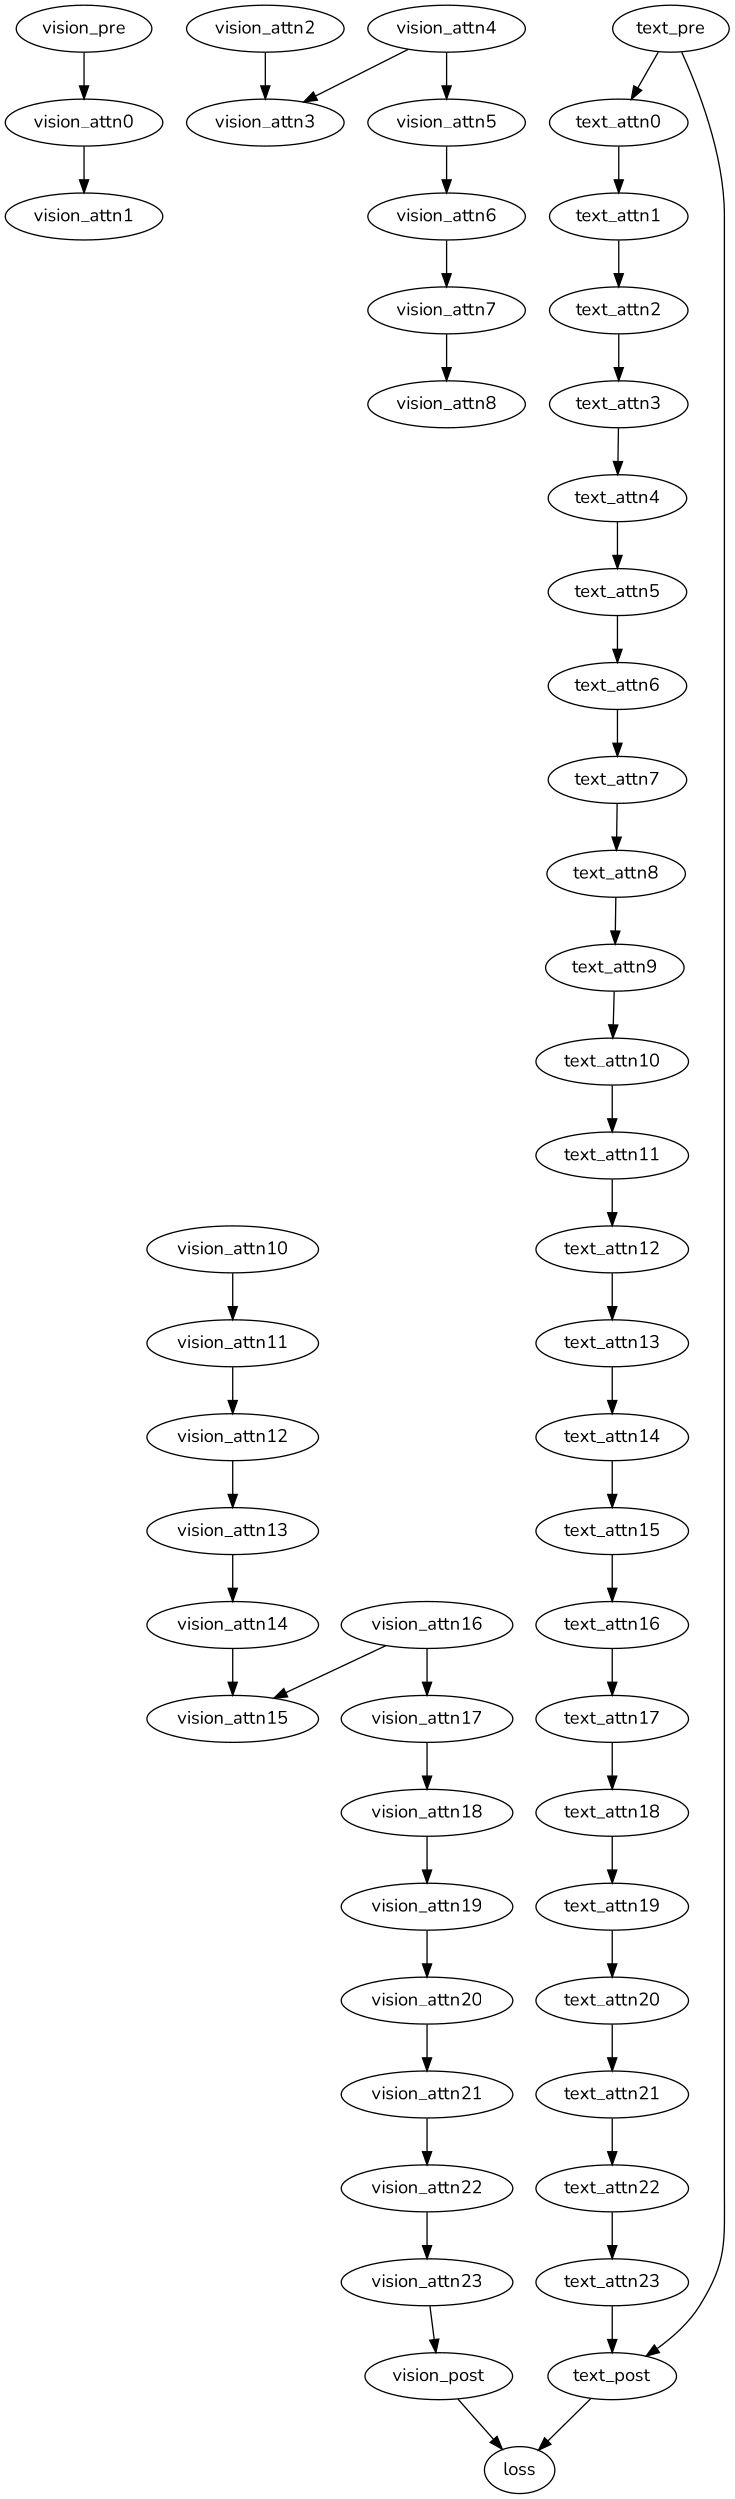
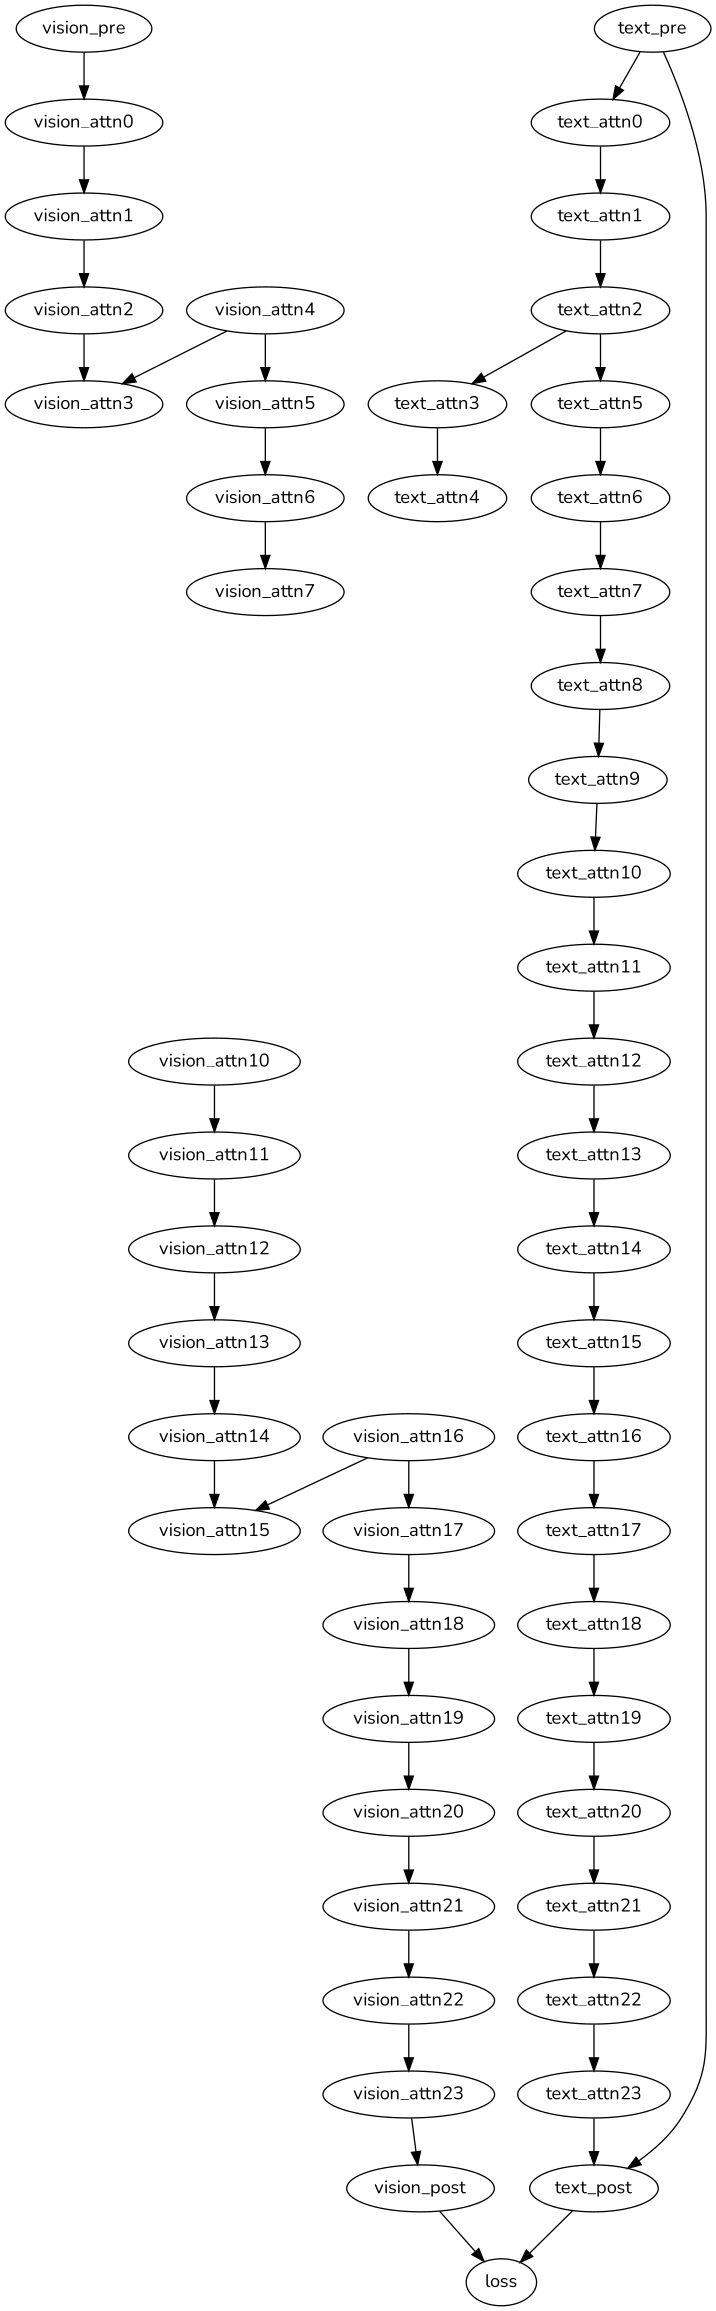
edge "vision_attn1" -> "vision_attn2": added
node "vision_attn8": removed
edge "text_attn4" -> "text_attn5": now "text_attn2" -> "text_attn5"
